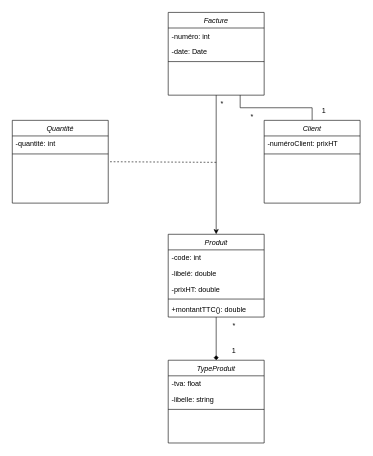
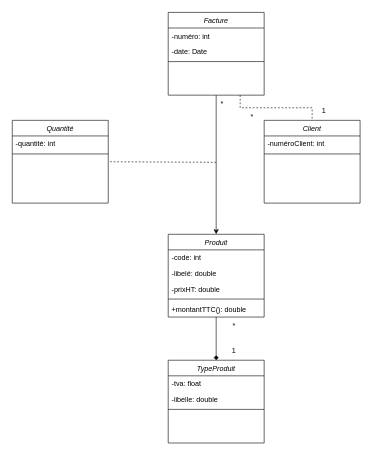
edge "Facture" -- "Client": style solid -> dashed
node "-numéroClient: prixHT": label "-numéroClient: prixHT" -> "-numéroClient: int"
node "-libelle: string": label "-libelle: string" -> "-libelle: double"
